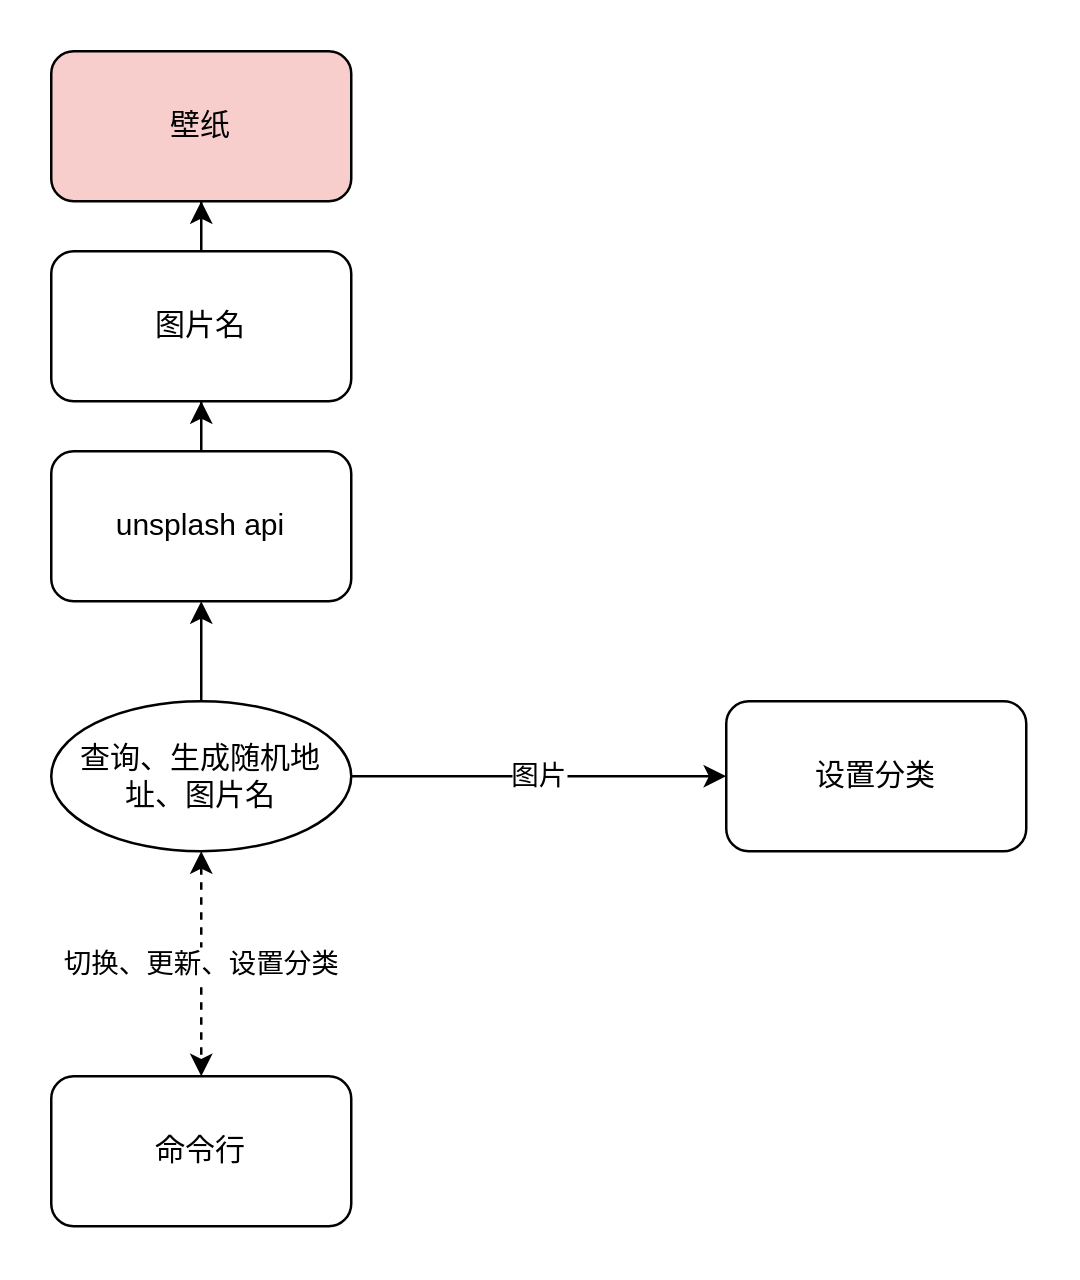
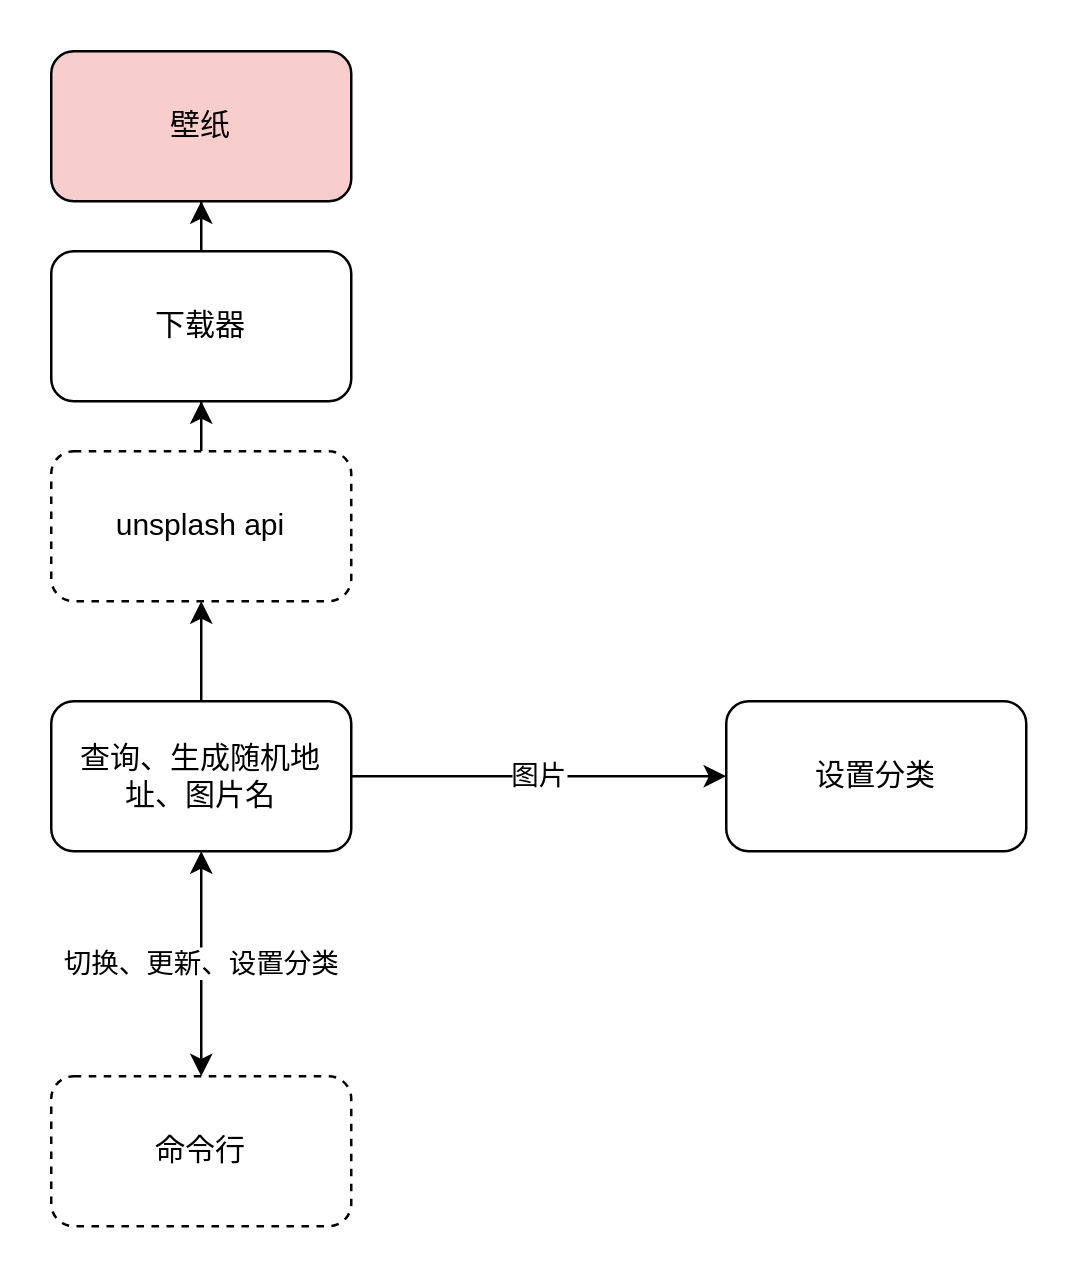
node "图片名": label "图片名" -> "下载器"
node "unsplash api": style solid -> dashed
node "查询、生成随机地址、图片名": shape ellipse -> rounded rectangle
edge "查询、生成随机地址、图片名" -- "命令行": style dashed -> solid
node "命令行": style solid -> dashed
